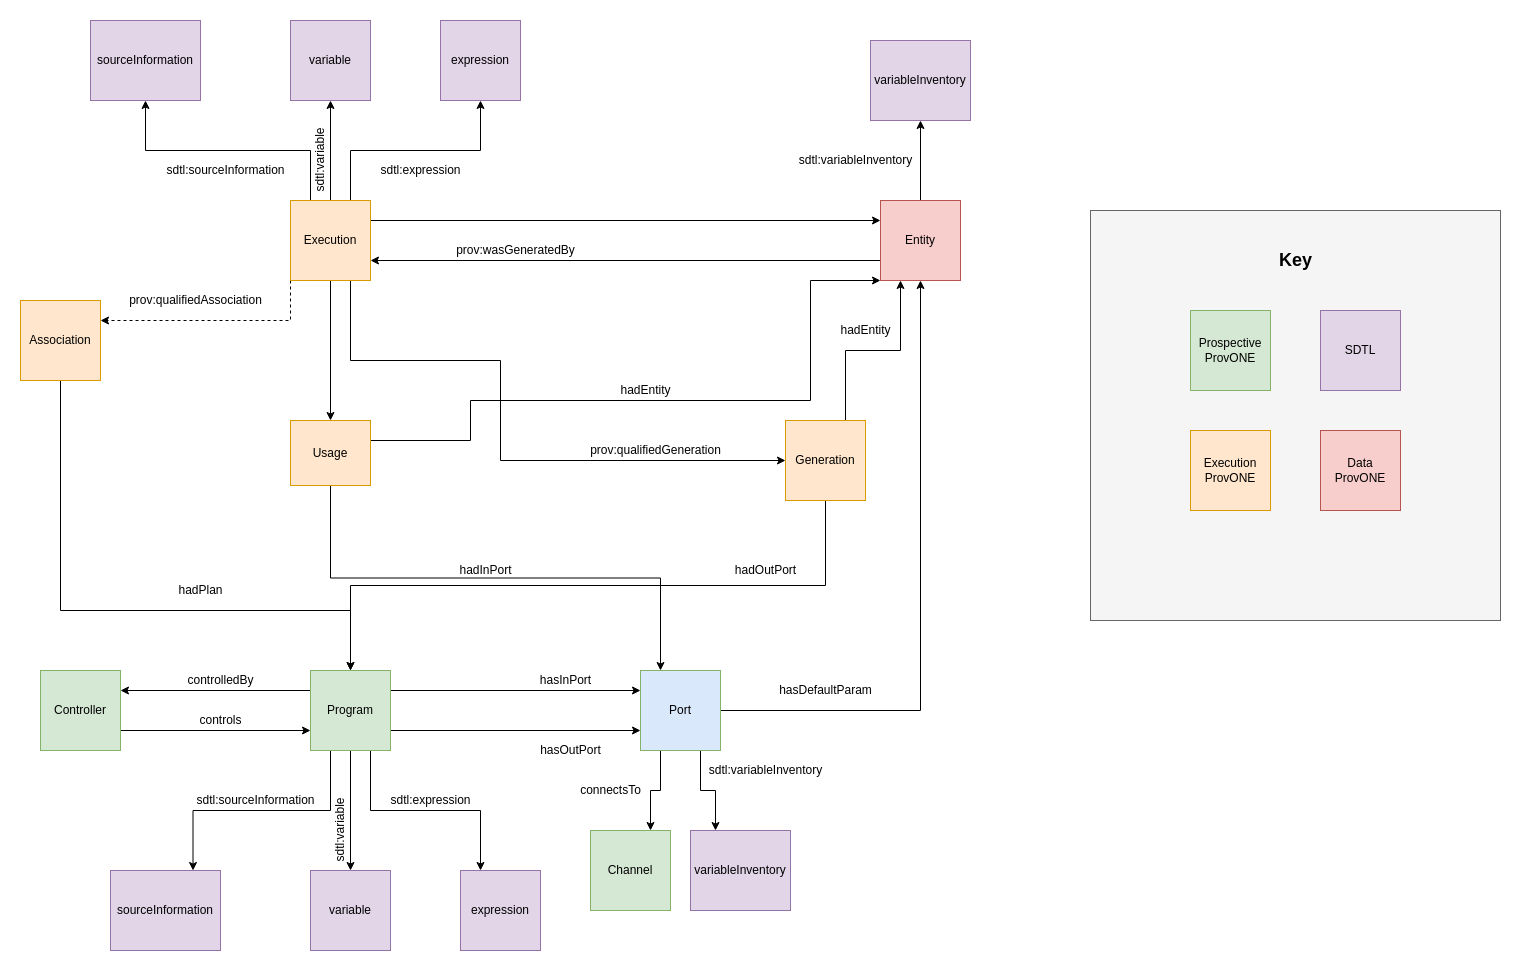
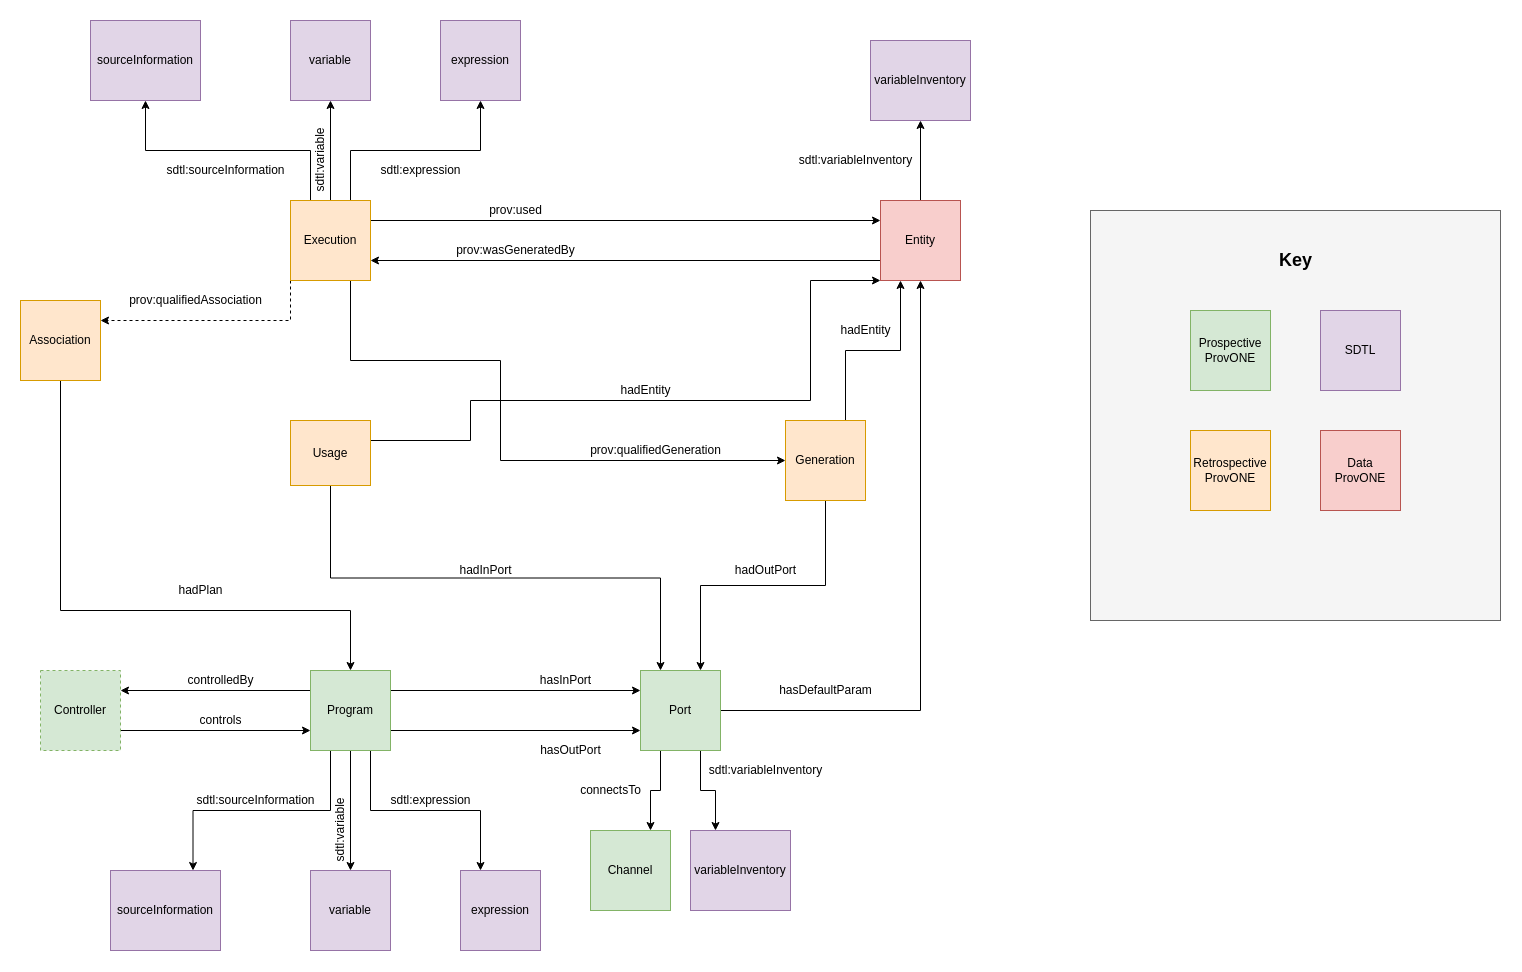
node "prov:used": added
edge "Execution" -> "Usage": removed
node "Execution ProvONE": label "Execution ProvONE" -> "Retrospective ProvONE"
edge "Generation" -> "Program": now "Generation" -> "Port"
node "Controller": style solid -> dashed
node "Port": fillcolor #dae8fc -> #d5e8d4
